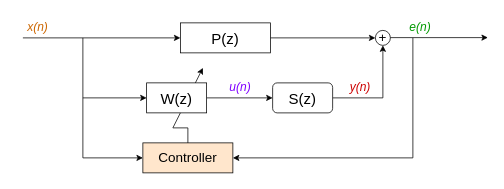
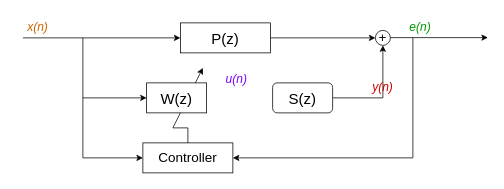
node "u(n)": moved (240, 87) -> (237, 79)
node "y(n)": moved (360, 87) -> (383, 87)
edge "W(z)" -> "S(z)": removed
node "Controller": fillcolor #ffe6cc -> #ffffff
